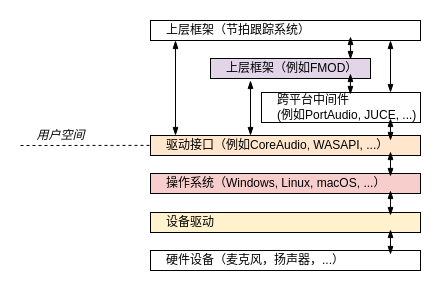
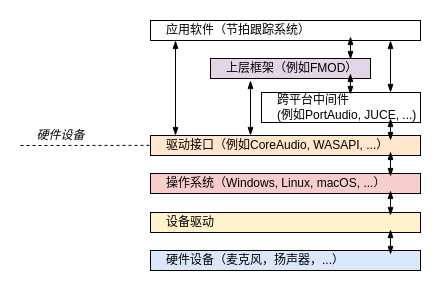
node "上层框架（节拍跟踪系统）": label "上层框架（节拍跟踪系统）" -> "应用软件（节拍跟踪系统）"
node "用户空间": label "用户空间" -> "硬件设备"
node "硬件设备（麦克风，扬声器，...）": fillcolor #ffffff -> #dae8fc
